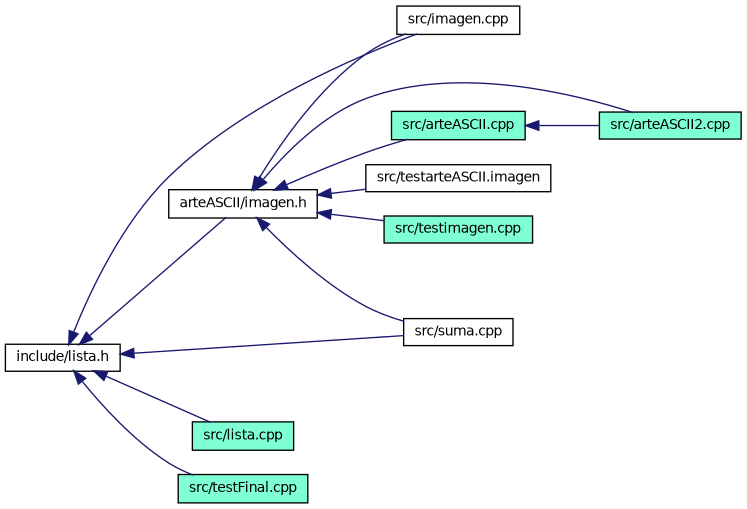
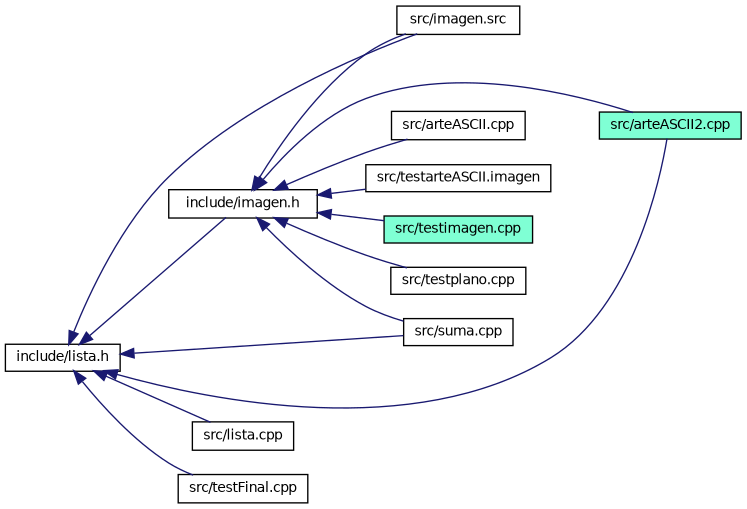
node "src/imagen.cpp": label "src/imagen.cpp" -> "src/imagen.src"
node "src/arteASCII.cpp": fillcolor aquamarine -> white
edge "src/arteASCII2.cpp" -> "src/arteASCII.cpp": now "src/arteASCII2.cpp" -> "include/lista.h"
node "arteASCII/imagen.h": label "arteASCII/imagen.h" -> "include/imagen.h"
node "src/testplano.cpp": added
node "src/lista.cpp": fillcolor aquamarine -> white
node "src/testFinal.cpp": fillcolor aquamarine -> white
